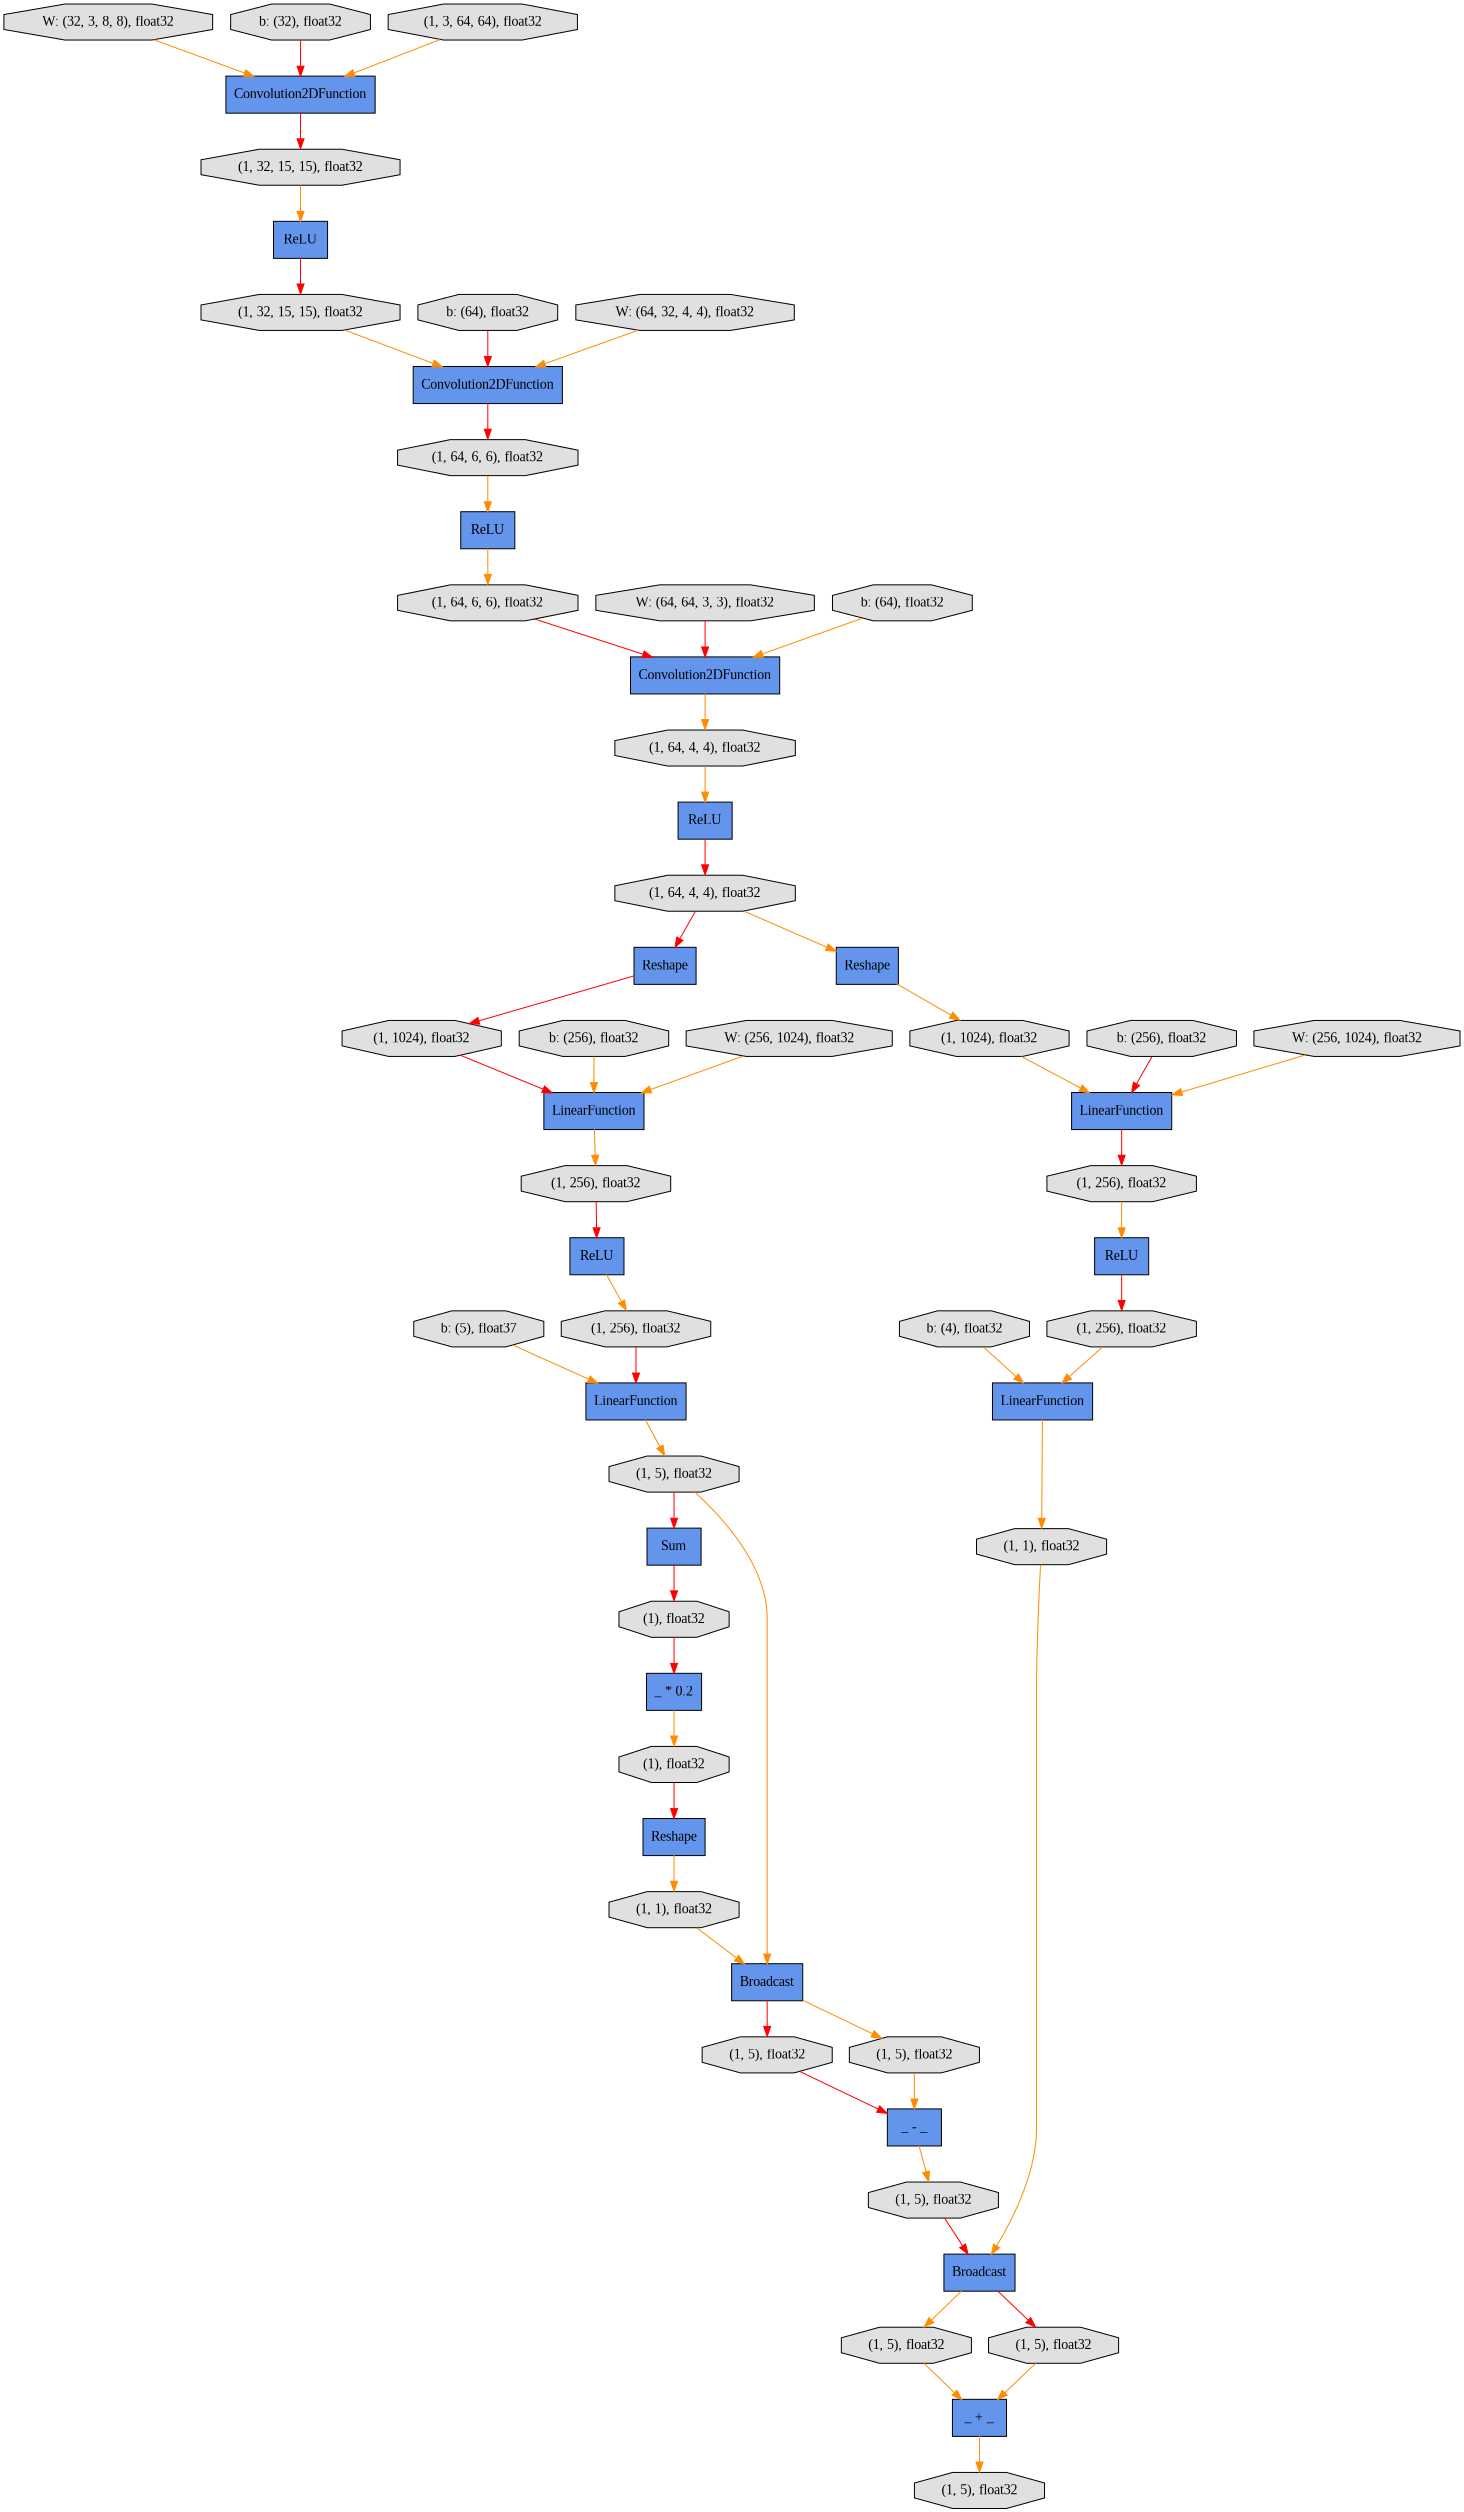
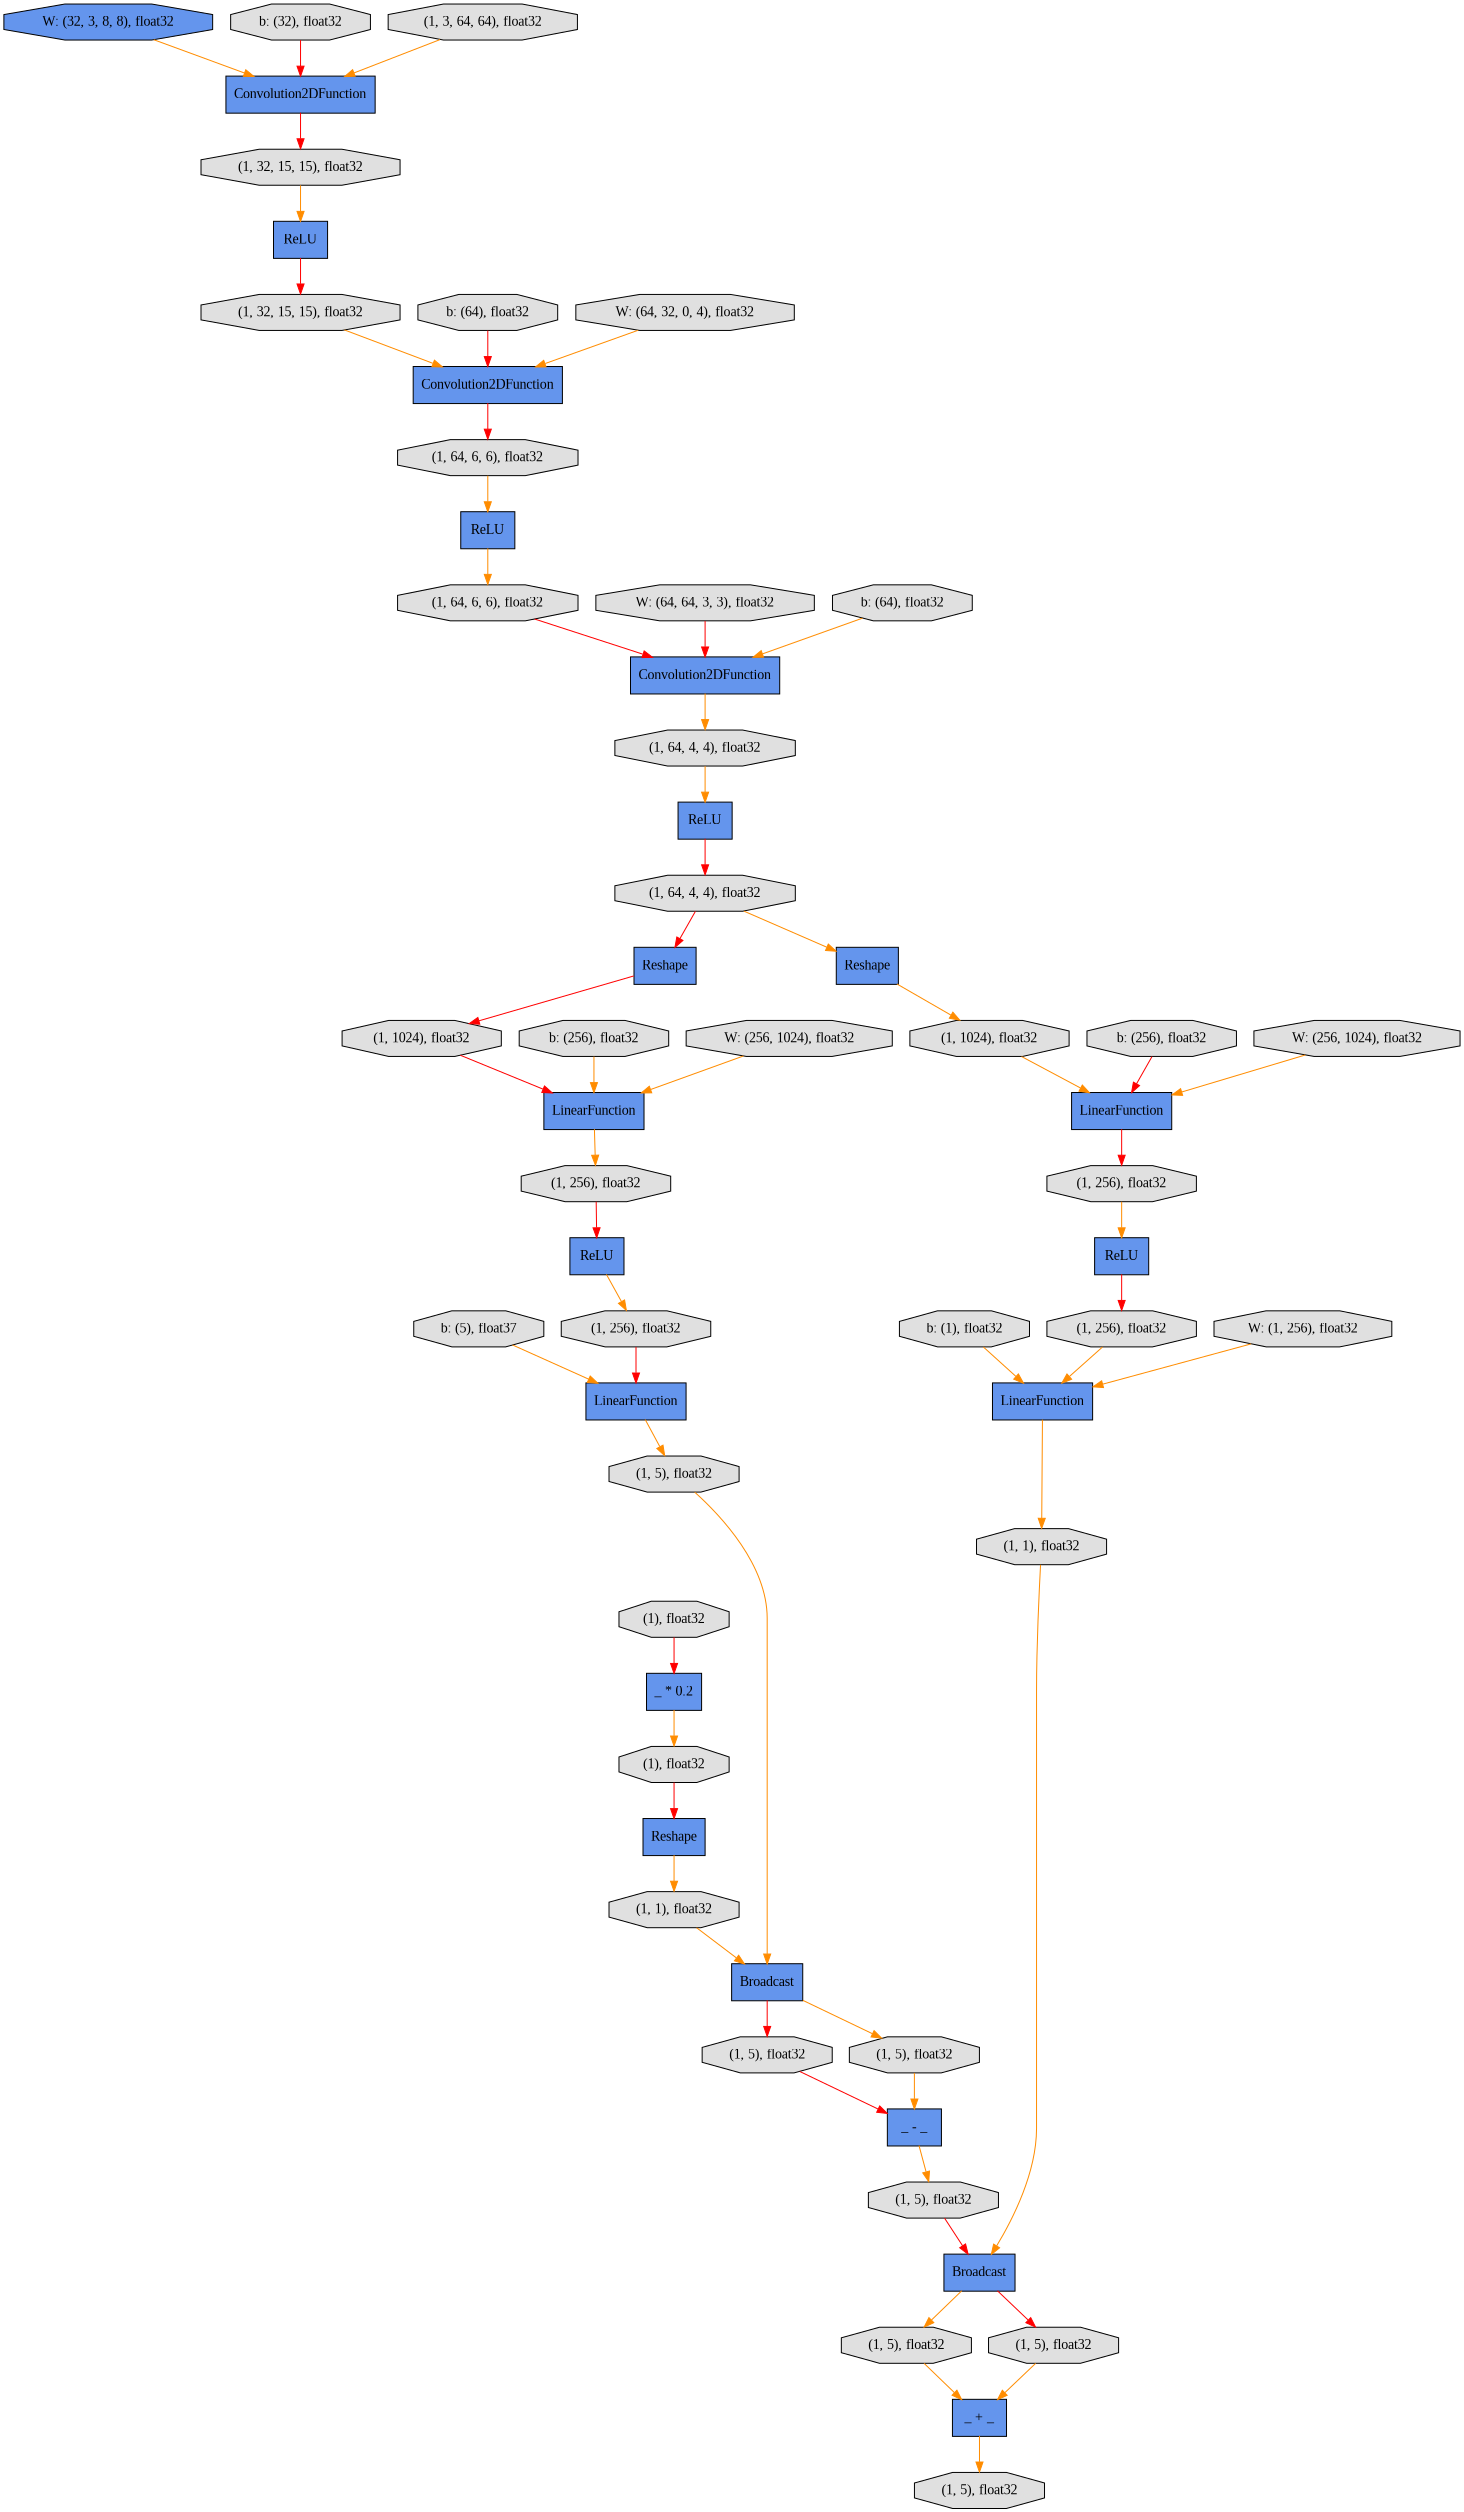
node "W: (32, 3, 8, 8), float32": fillcolor #e0e0e0 -> #6495ed
node "W: (64, 32, 4, 4), float32": label "W: (64, 32, 4, 4), float32" -> "W: (64, 32, 0, 4), float32"
node "b: (4), float32": label "b: (4), float32" -> "b: (1), float32"
node "W: (1, 256), float32": added
node "Sum": removed
